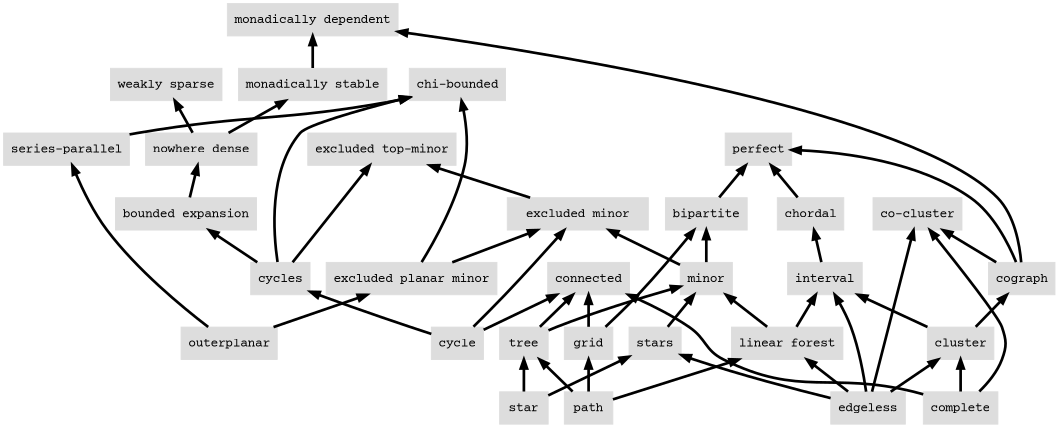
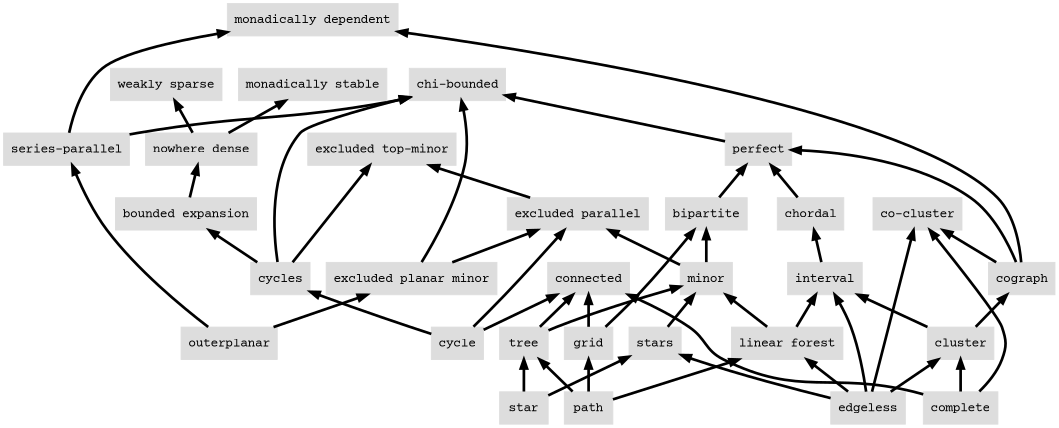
edge "monadically stable" -> "monadically dependent": now "series-parallel" -> "monadically dependent"
edge "perfect" -> "chi-bounded": added
node "excluded minor": label "excluded minor" -> "excluded parallel"
